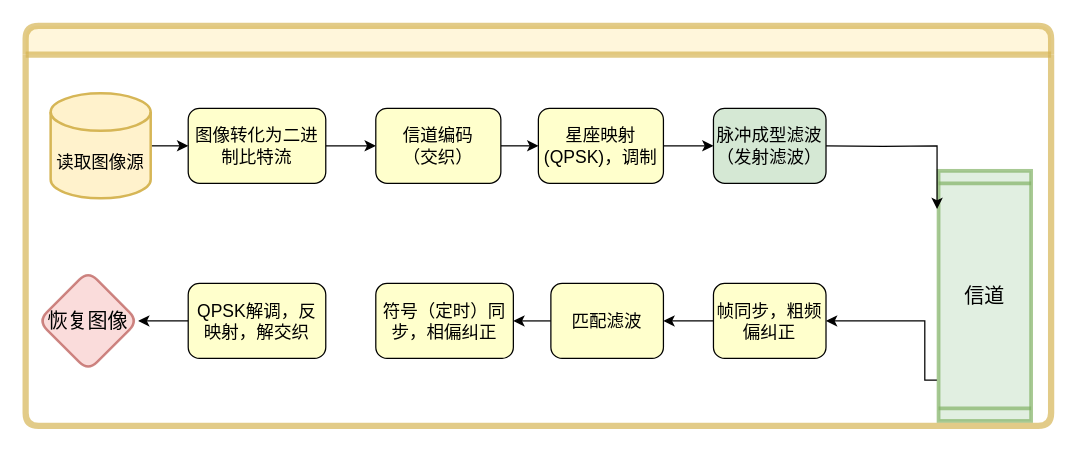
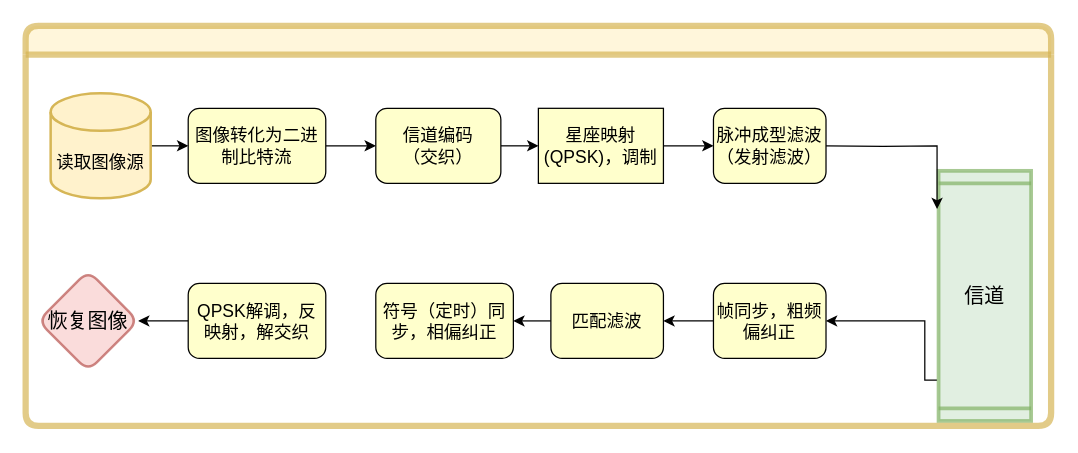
node "星座映射(QPSK)，调制": shape rounded rectangle -> rectangle
node "脉冲成型滤波（发射滤波）": fillcolor #d5e8d4 -> #ffffcc
